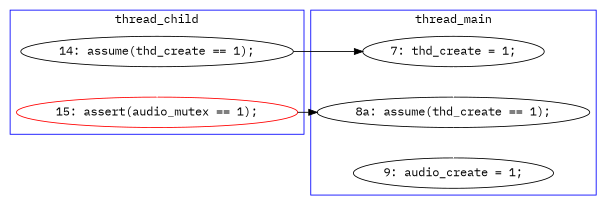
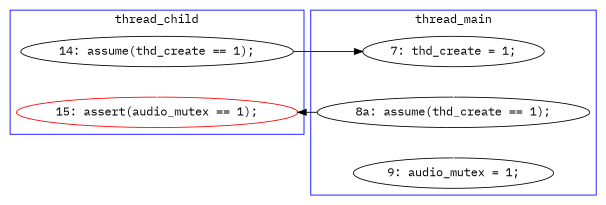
edge "15: assert(audio_mutex == 1);" -> "8a: assume(thd_create == 1);": reversed
node "9: audio_create = 1;": label "9: audio_create = 1;" -> "9: audio_mutex = 1;"
